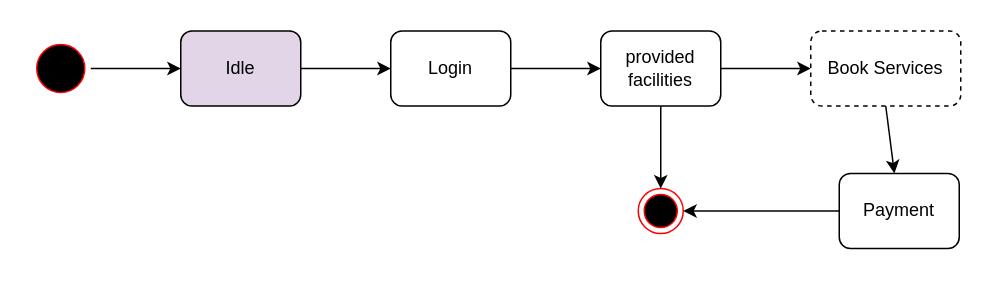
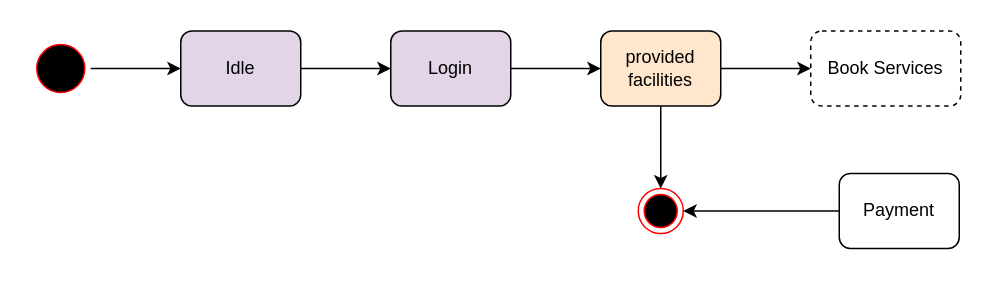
node "Login": fillcolor #ffffff -> #e1d5e7
node "provided facilities": fillcolor #ffffff -> #ffe6cc
edge "Book Services" -> "Payment": removed
